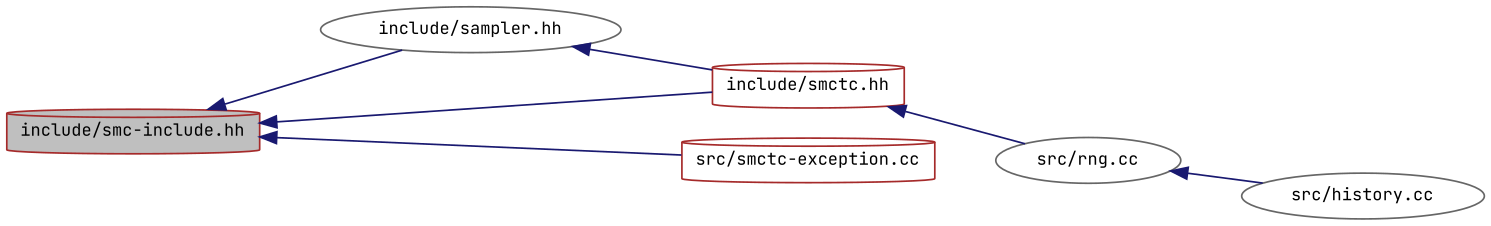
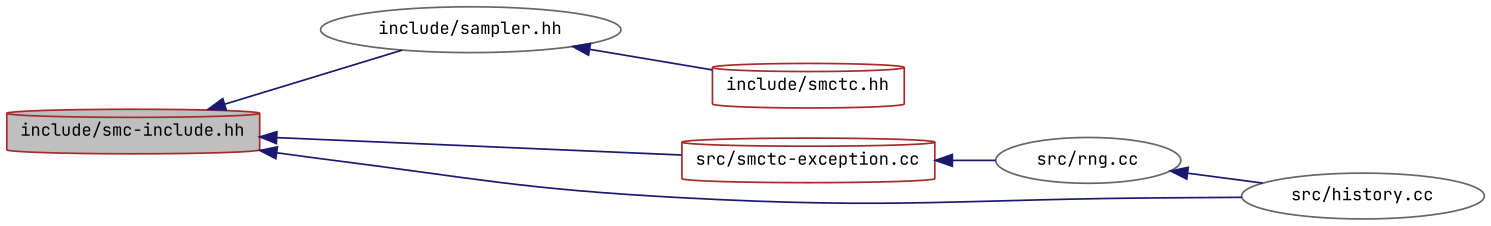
edge "include/smctc.hh" -> "include/smc-include.hh": now "src/history.cc" -> "include/smc-include.hh"
edge "src/rng.cc" -> "include/smctc.hh": now "src/rng.cc" -> "src/smctc-exception.cc"
